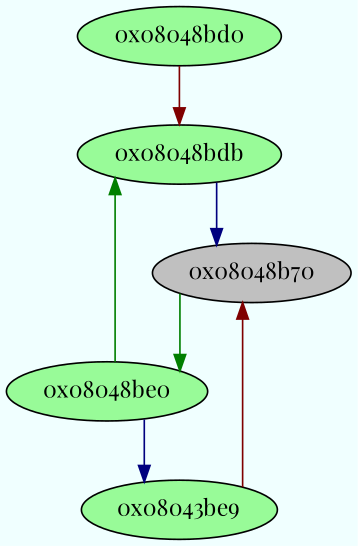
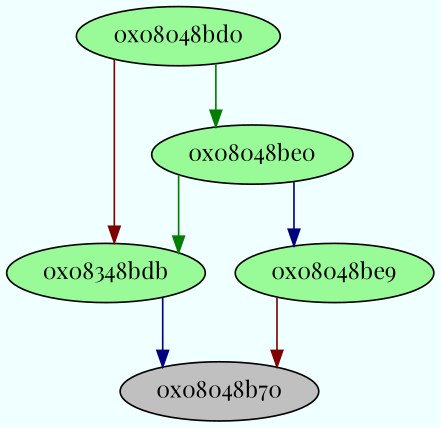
node "0x08048bdb": label "0x08048bdb" -> "0x08348bdb"
edge "0x08048b70" -> "0x08048be0": now "0x08048bd0" -> "0x08048be0"
node "0x08043be9": label "0x08043be9" -> "0x08048be9"
